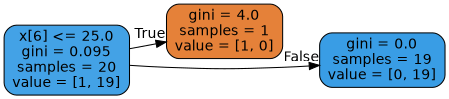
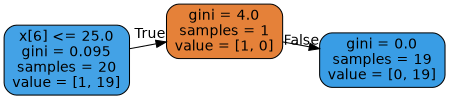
edge "x[6] <= 25.0 gini = 0.095 samples = 20 value = [1, 19]" -> "gini = 0.0 samples = 19 value = [0, 19]": now "gini = 4.0 samples = 1 value = [1, 0]" -> "gini = 0.0 samples = 19 value = [0, 19]"
